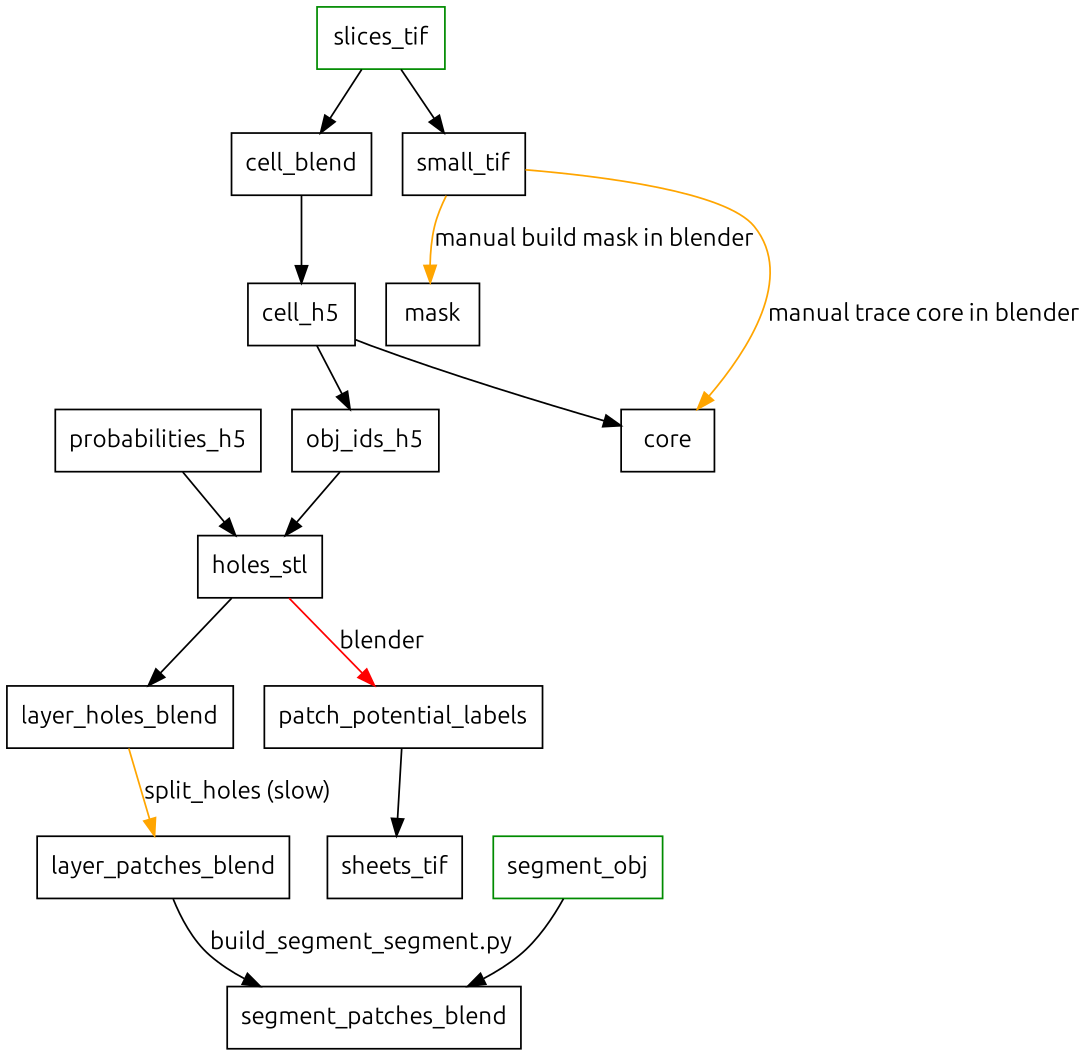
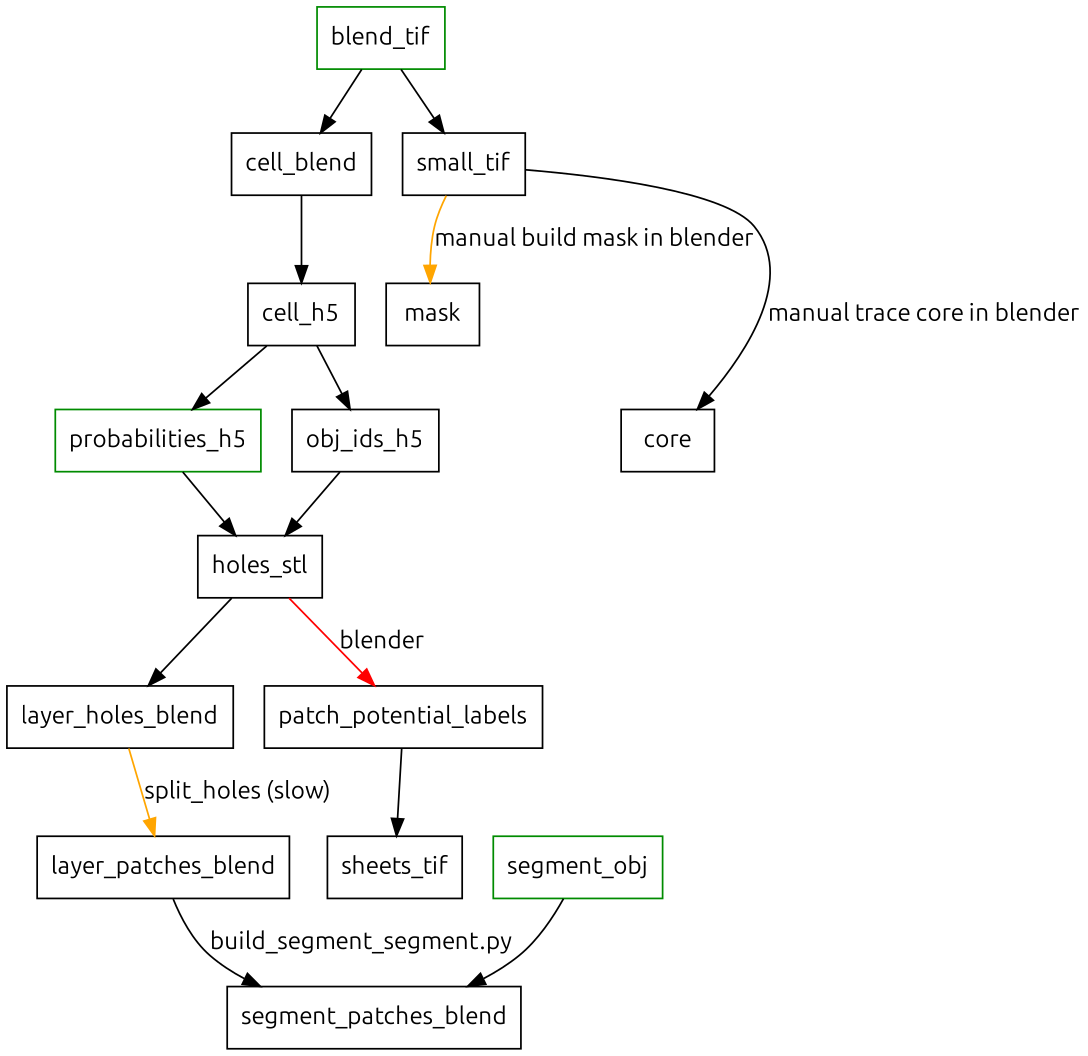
node "slices_tif": label "slices_tif" -> "blend_tif"
edge "small_tif" -> "core": color orange -> black
edge "cell_h5" -> "core": now "cell_h5" -> "probabilities_h5"
node "probabilities_h5": color black -> green4
